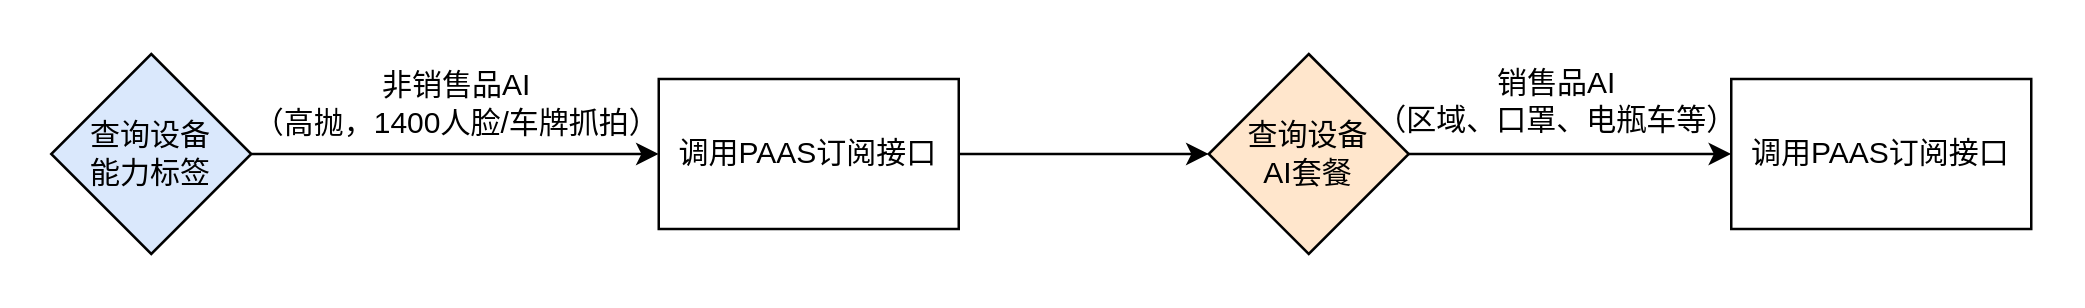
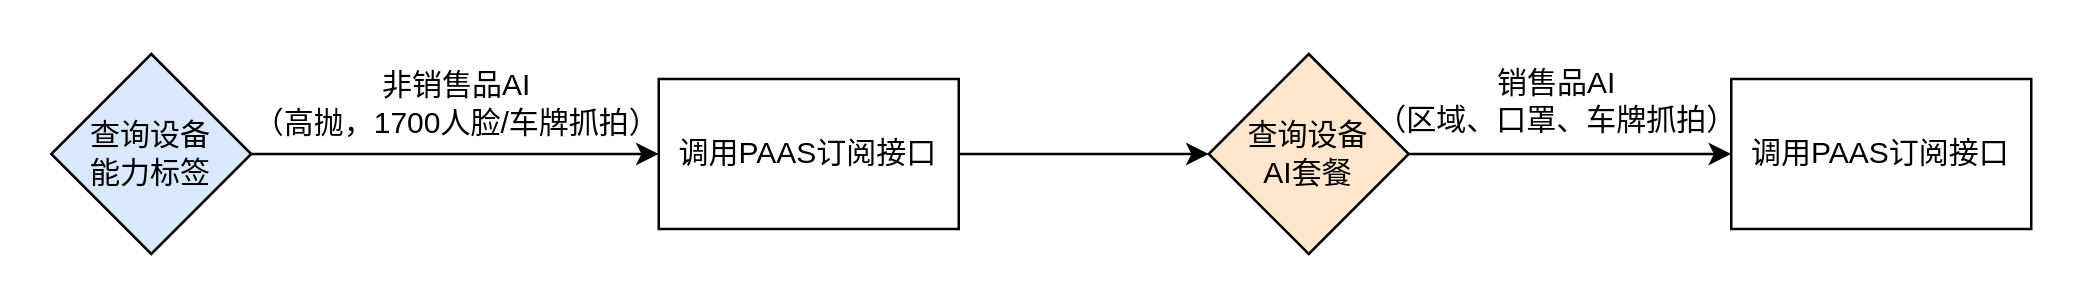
node "销售品AI （区域、口罩、电瓶车等）": label "销售品AI （区域、口罩、电瓶车等）" -> "销售品AI （区域、口罩、车牌抓拍）"
node "非销售品AI （高抛，1400人脸/车牌抓拍）": label "非销售品AI （高抛，1400人脸/车牌抓拍）" -> "非销售品AI （高抛，1700人脸/车牌抓拍）"
